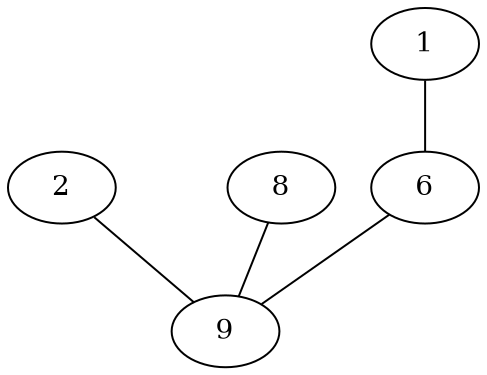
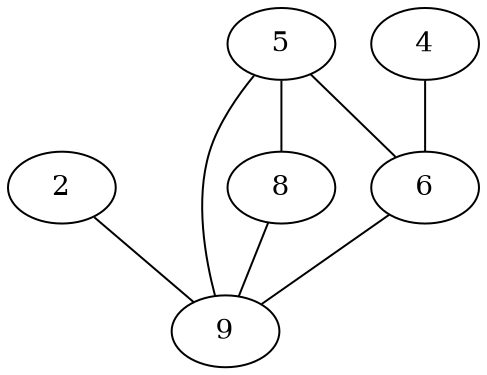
node "5": added
node "1": label "1" -> "4"
